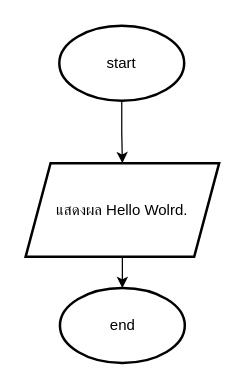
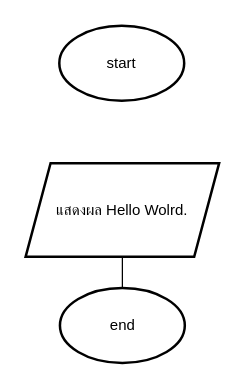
edge "start" -> "แสดงผล Hello Wolrd.": removed
edge "แสดงผล Hello Wolrd." -> "end": arrowhead classic -> none
